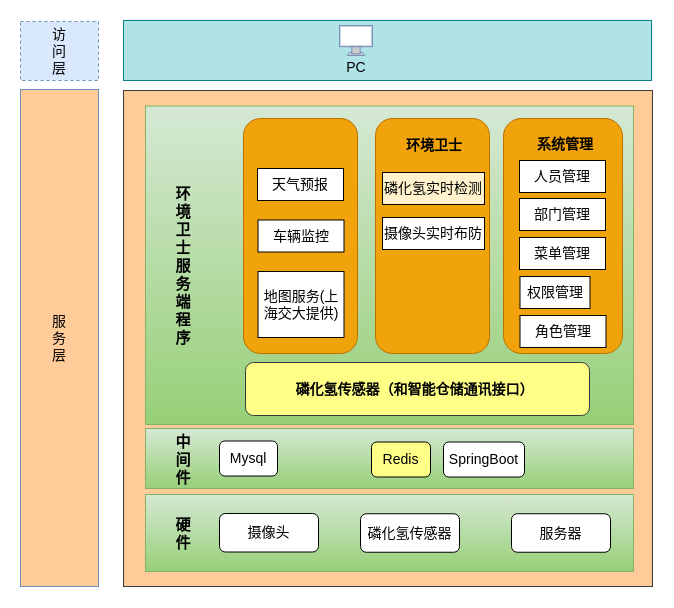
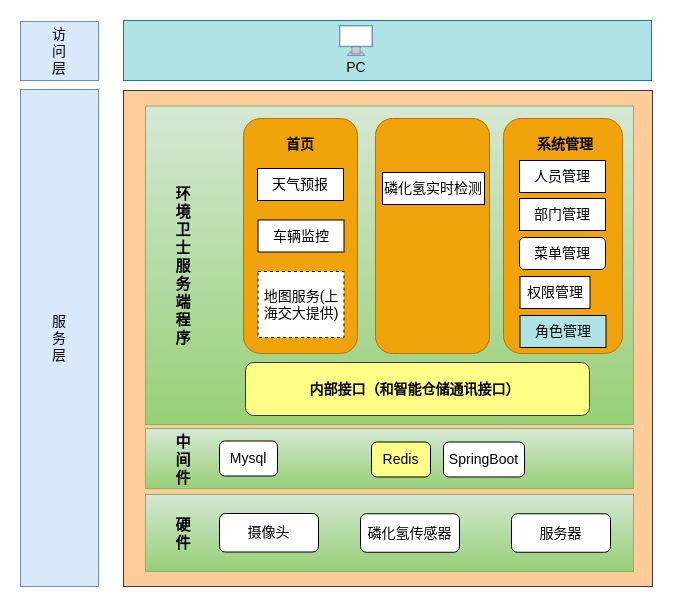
node "访 问 层": style dashed -> solid
node "首页": added
node "环境卫士": removed
node "磷化氢实时检测": fillcolor #fff2cc -> #ffffff
node "摄像头实时布防": removed
node "菜单管理": shape rectangle -> rounded rectangle
node "地图服务(上海交大提供)": style solid -> dashed
node "角色管理": fillcolor #ffffff -> #b0e3e6
node "服 务 层": fillcolor #ffcc99 -> #dae8fc
node "磷化氢传感器（和智能仓储通讯接口）": label "磷化氢传感器（和智能仓储通讯接口）" -> "内部接口（和智能仓储通讯接口）"
